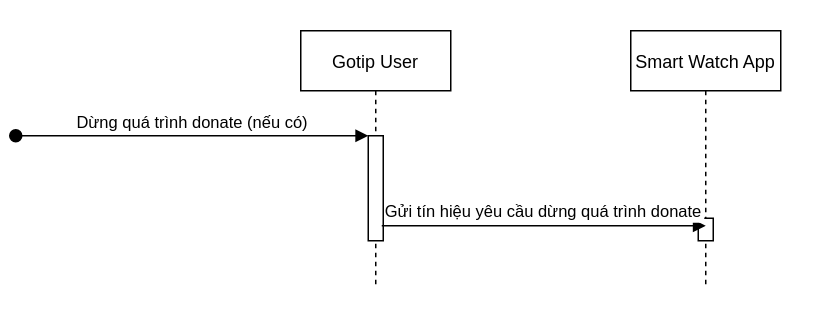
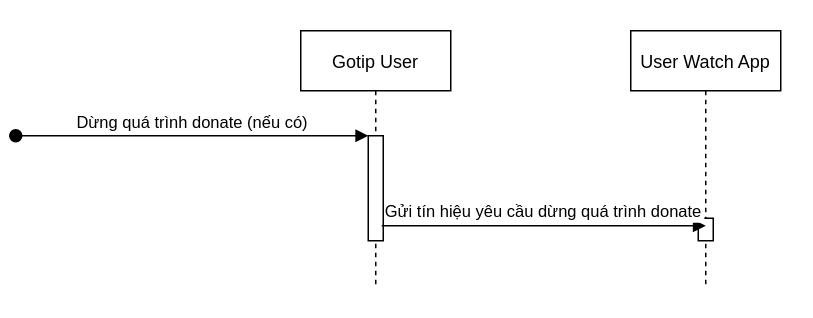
node "Smart Watch App": label "Smart Watch App" -> "User Watch App"
